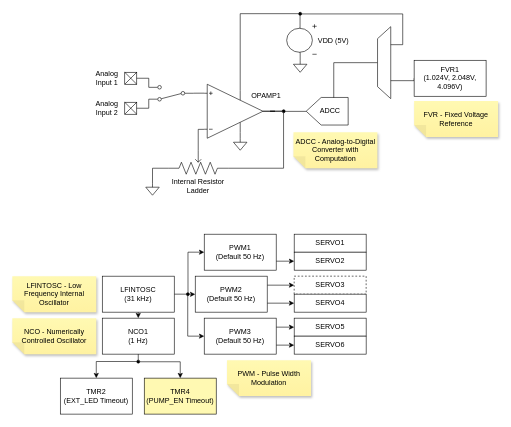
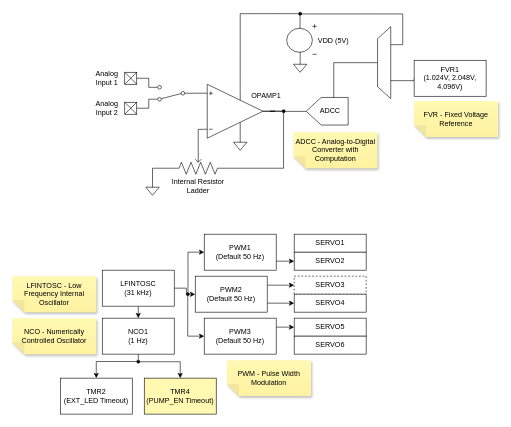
node "LFINTOSC (31 kHz)": moved (138, 294) -> (138, 288)
edge "PWM3 (Default 50 Hz)" -> "SERVO6": removed
